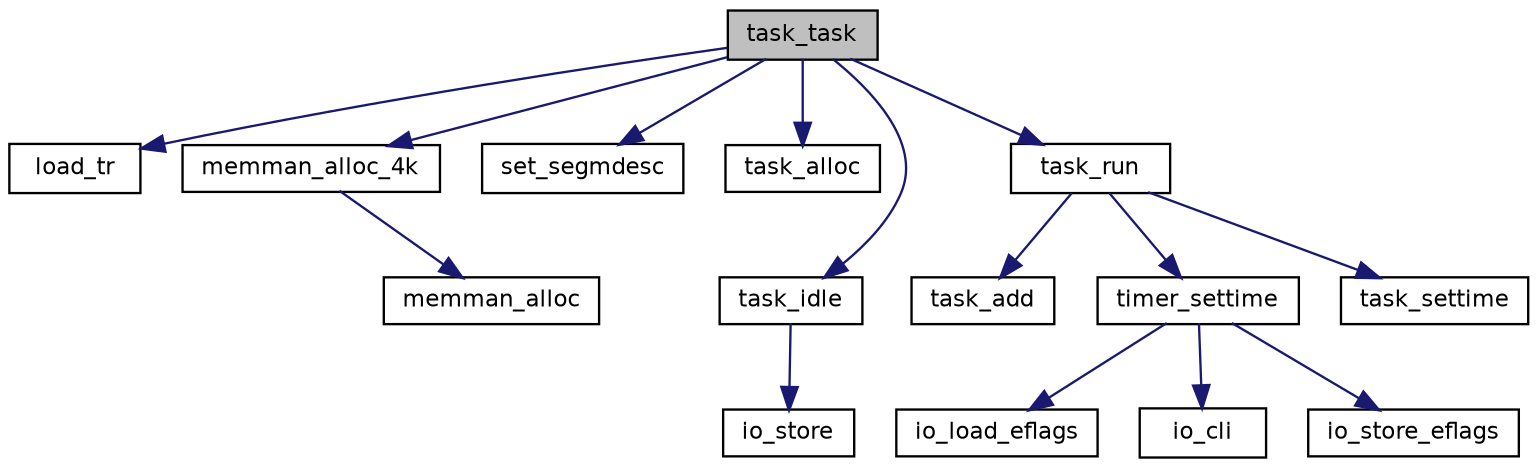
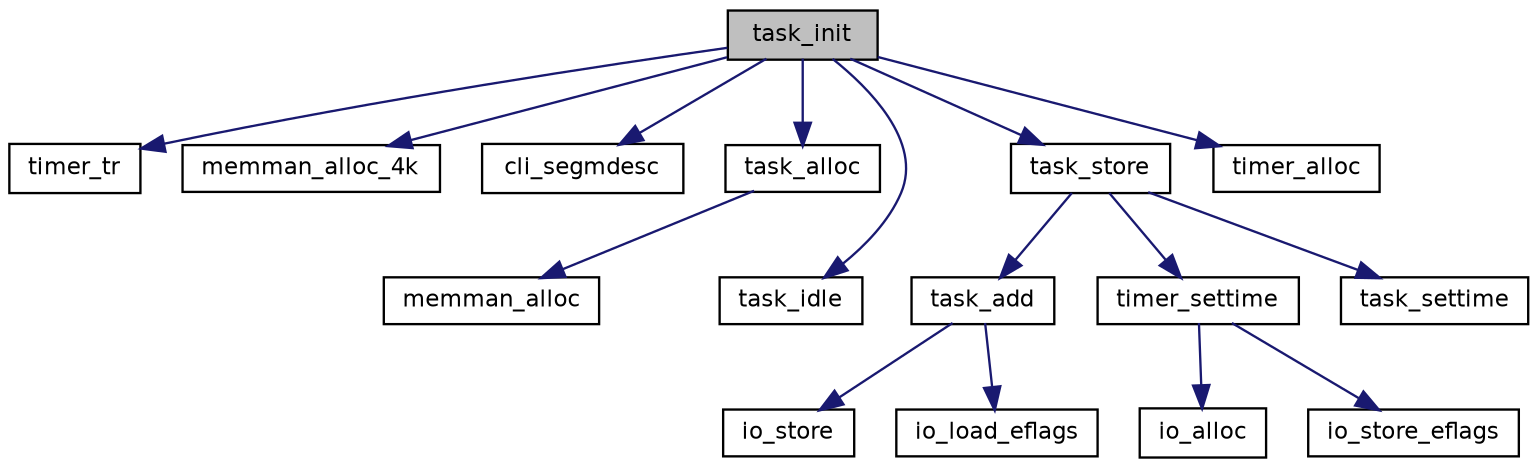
node "task_task": label "task_task" -> "task_init"
node "load_tr": label "load_tr" -> "timer_tr"
node "set_segmdesc": label "set_segmdesc" -> "cli_segmdesc"
node "task_run": label "task_run" -> "task_store"
node "timer_alloc": added
edge "memman_alloc_4k" -> "memman_alloc": now "task_alloc" -> "memman_alloc"
edge "task_idle" -> "io_store": now "task_add" -> "io_store"
edge "timer_settime" -> "io_load_eflags": now "task_add" -> "io_load_eflags"
node "io_cli": label "io_cli" -> "io_alloc"
